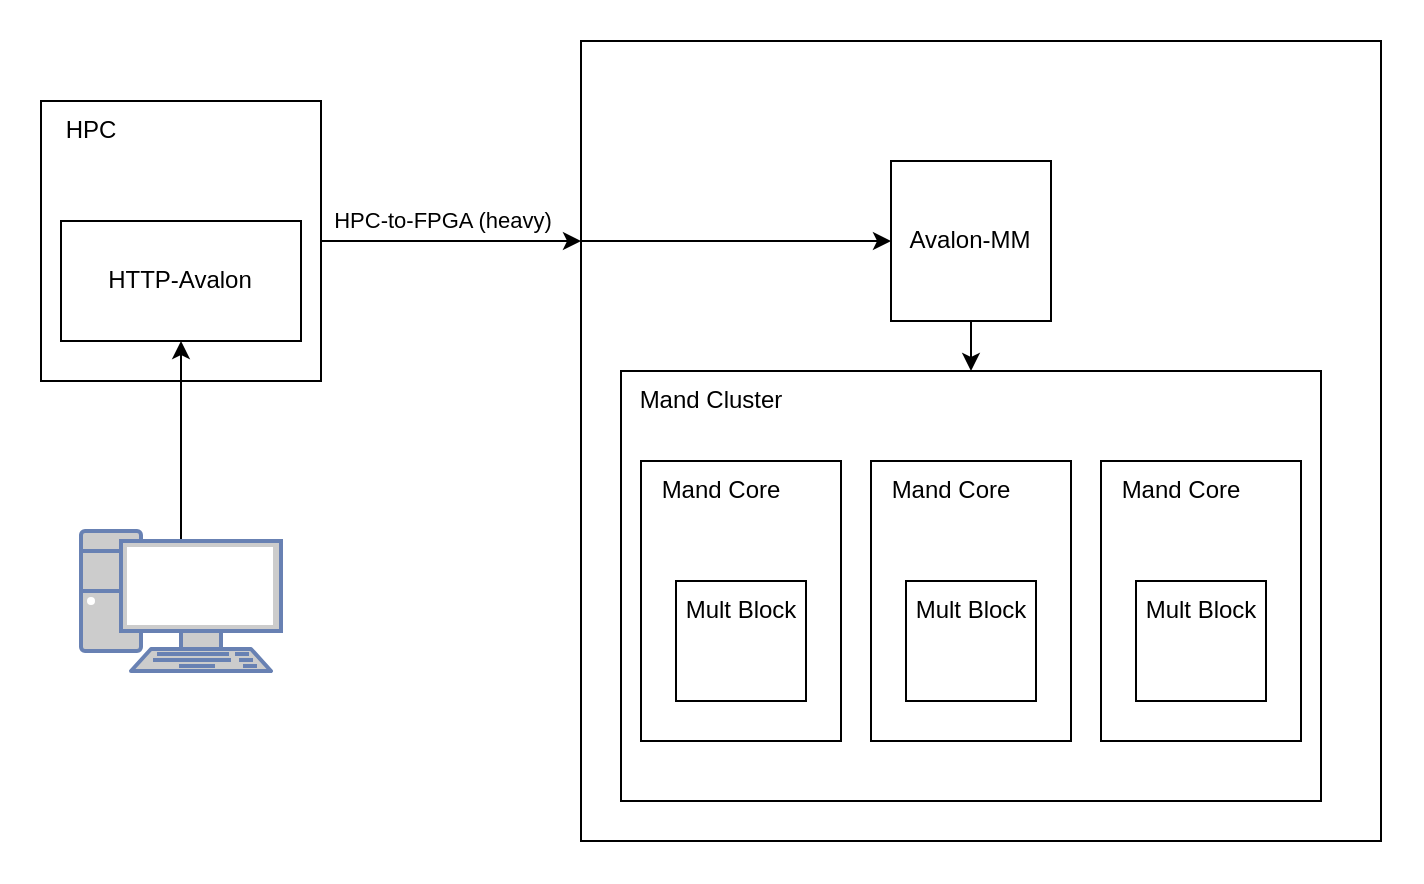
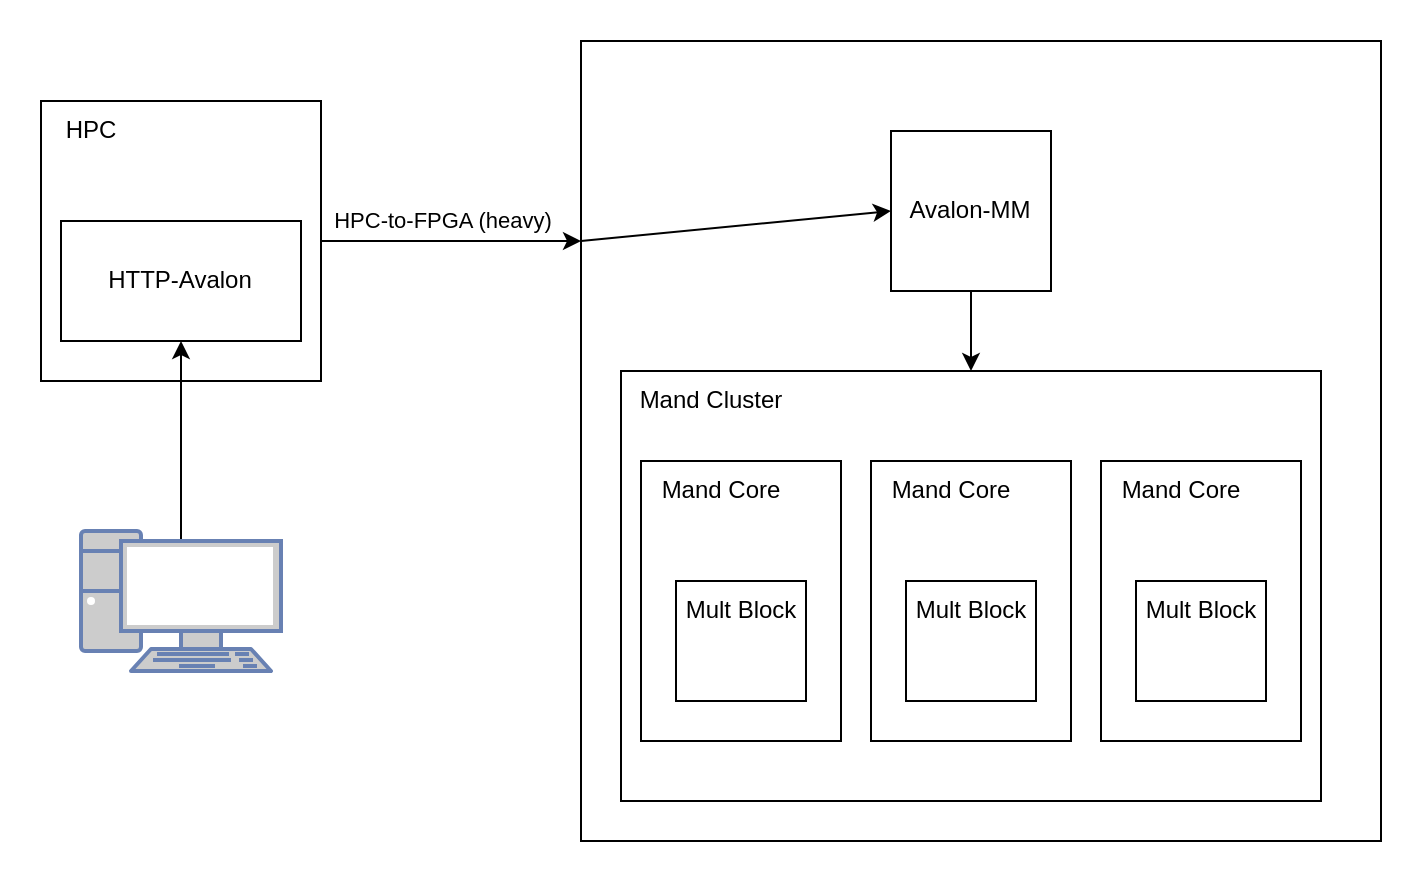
node "Avalon-MM": moved (971, 241) -> (971, 211)
